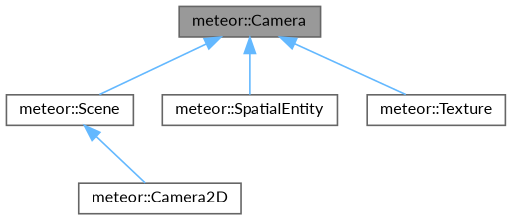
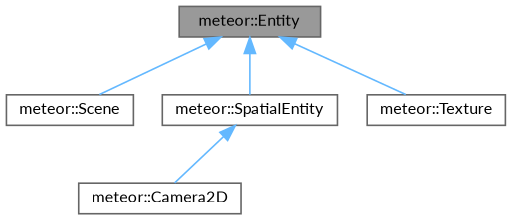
node "meteor::Camera": label "meteor::Camera" -> "meteor::Entity"
edge "meteor::Camera2D" -> "meteor::Scene": now "meteor::Camera2D" -> "meteor::SpatialEntity"
